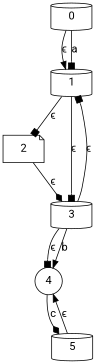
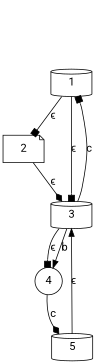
node "0": removed
edge "3" -> "1": label "ϵ" -> "c"
edge "5" -> "4": now "5" -> "3"
